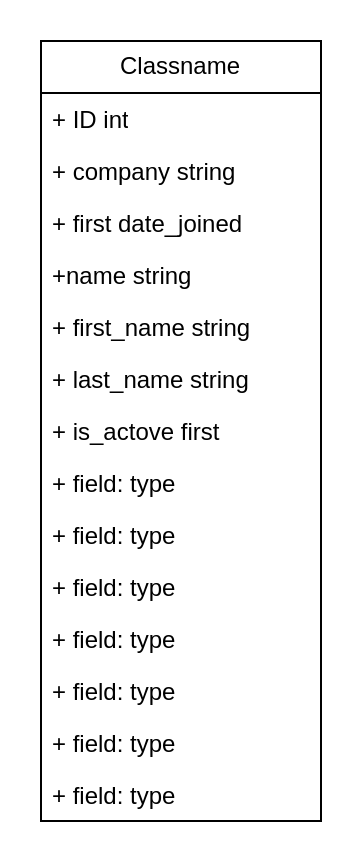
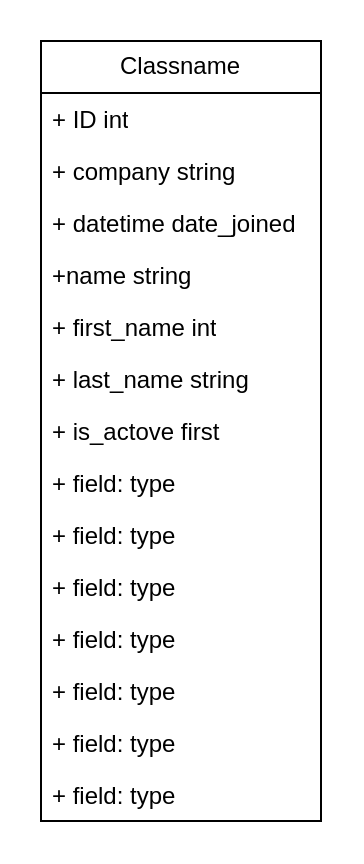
node "+ first date_joined": label "+ first date_joined" -> "+ datetime date_joined"
node "+ first_name string": label "+ first_name string" -> "+ first_name int"
